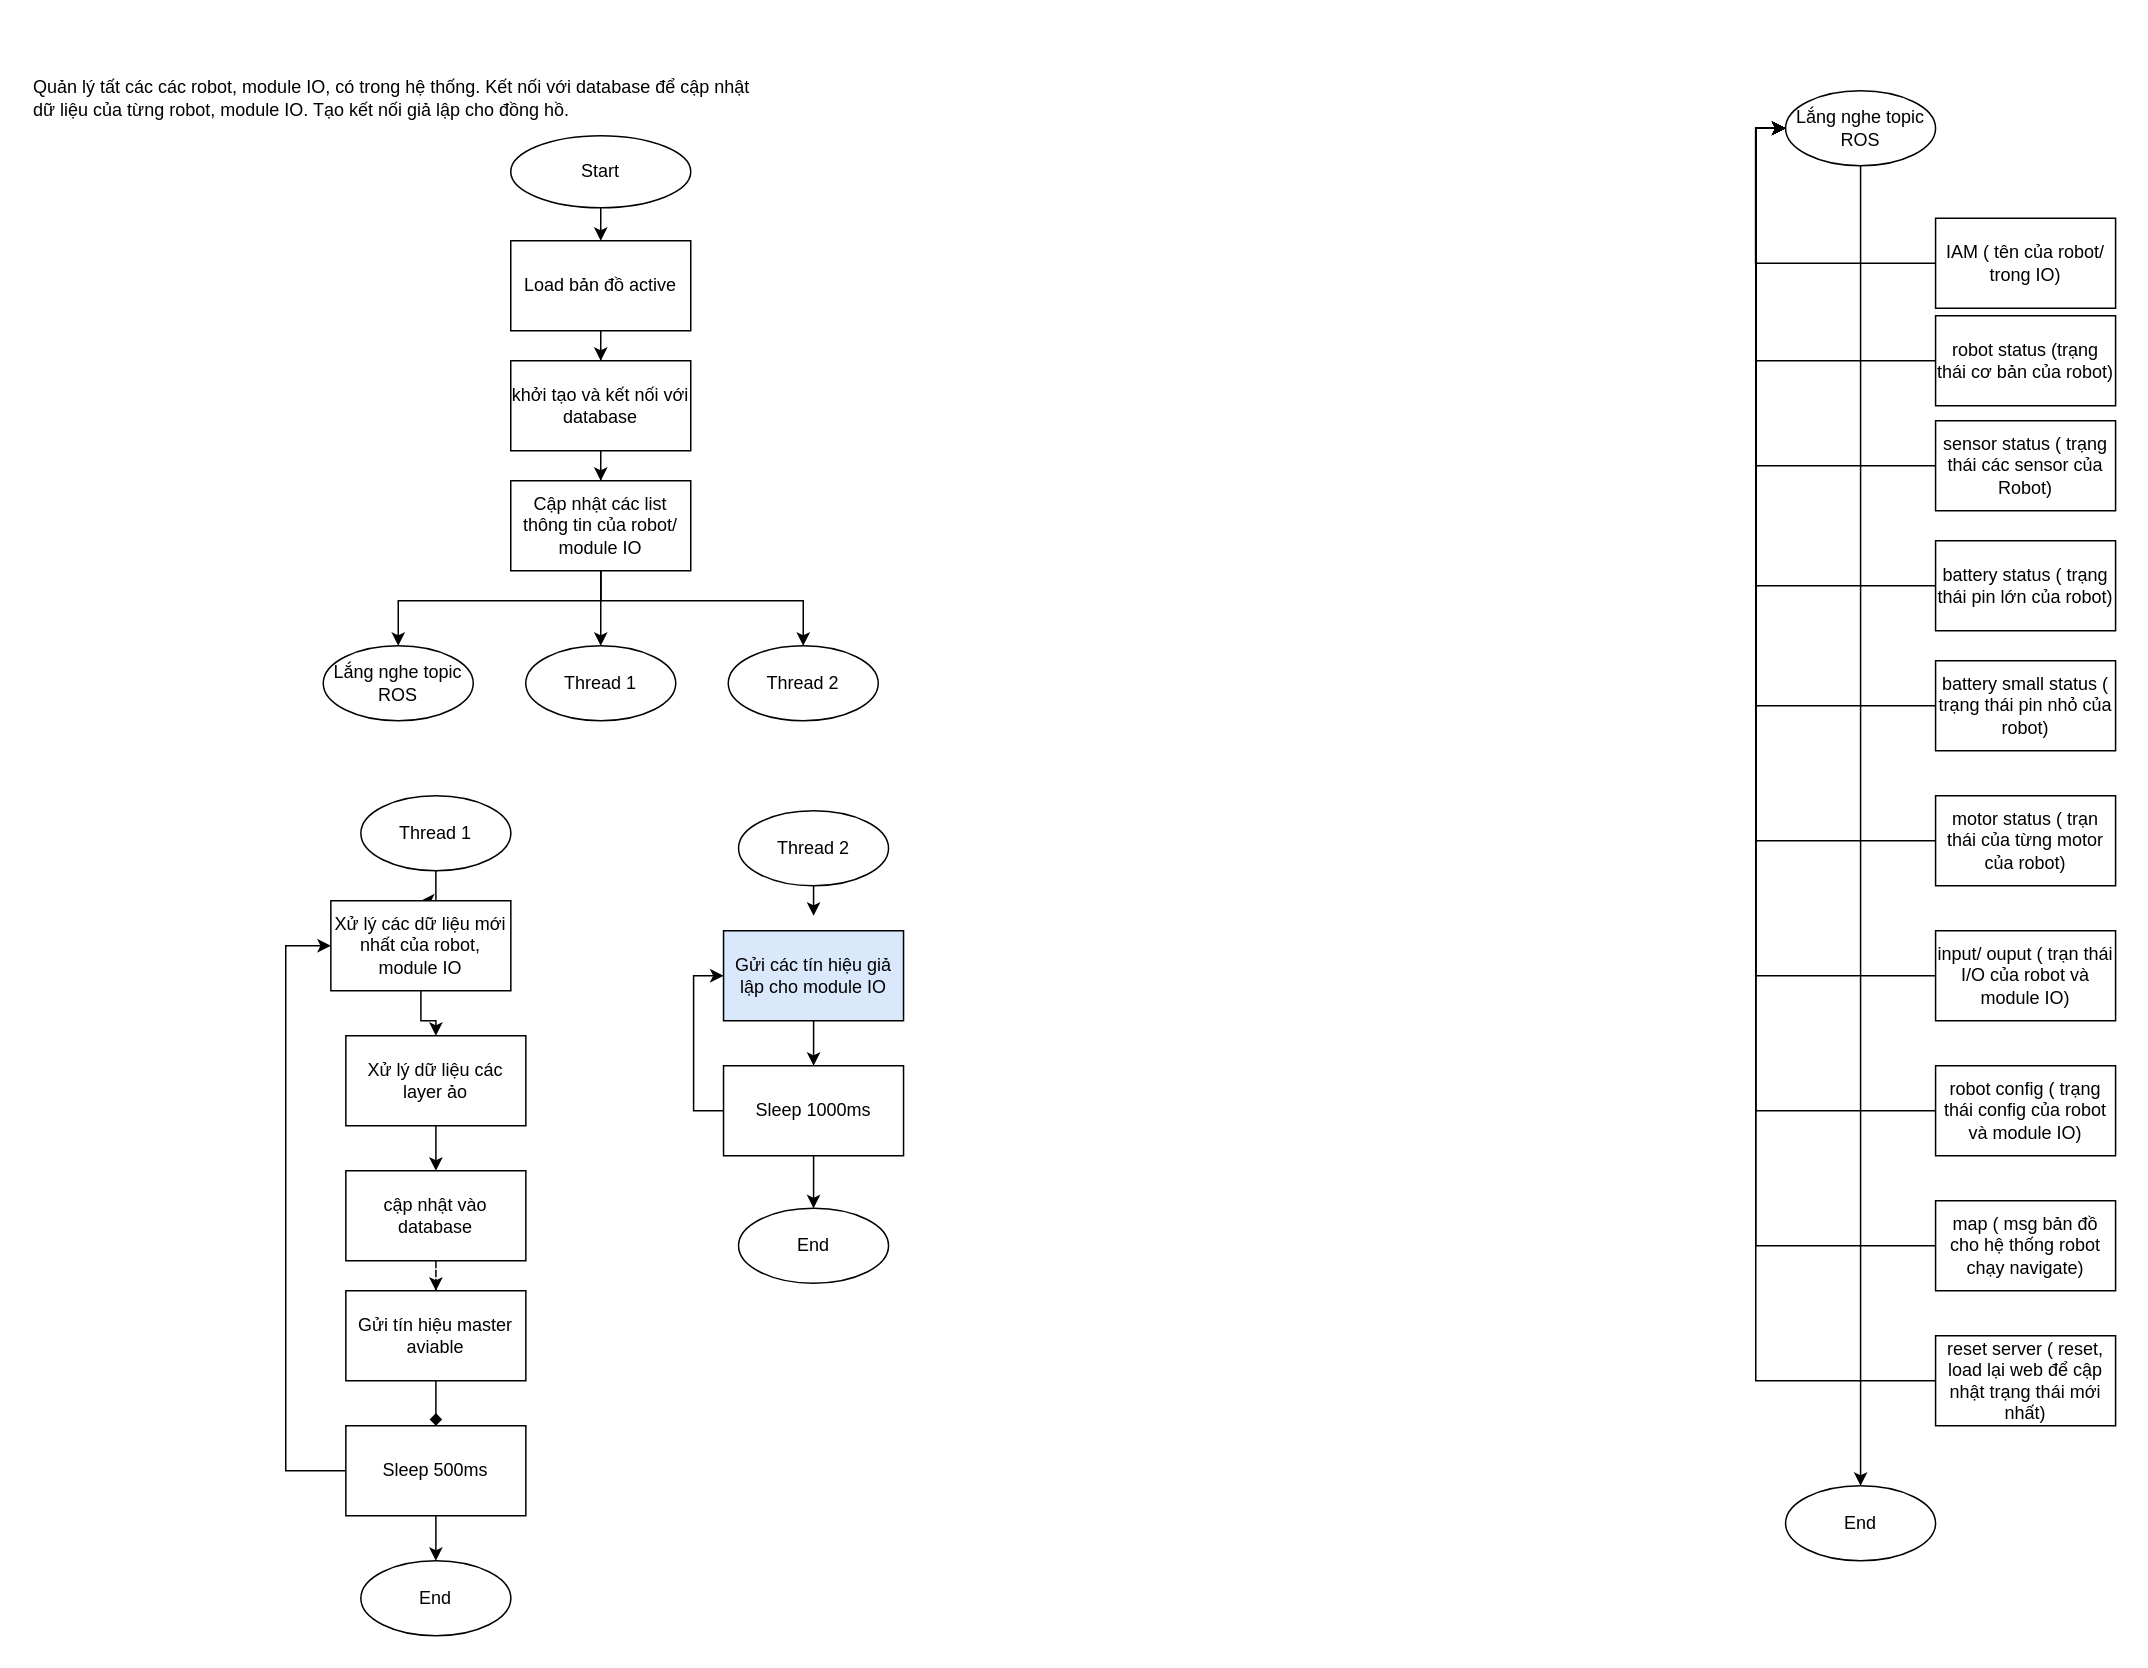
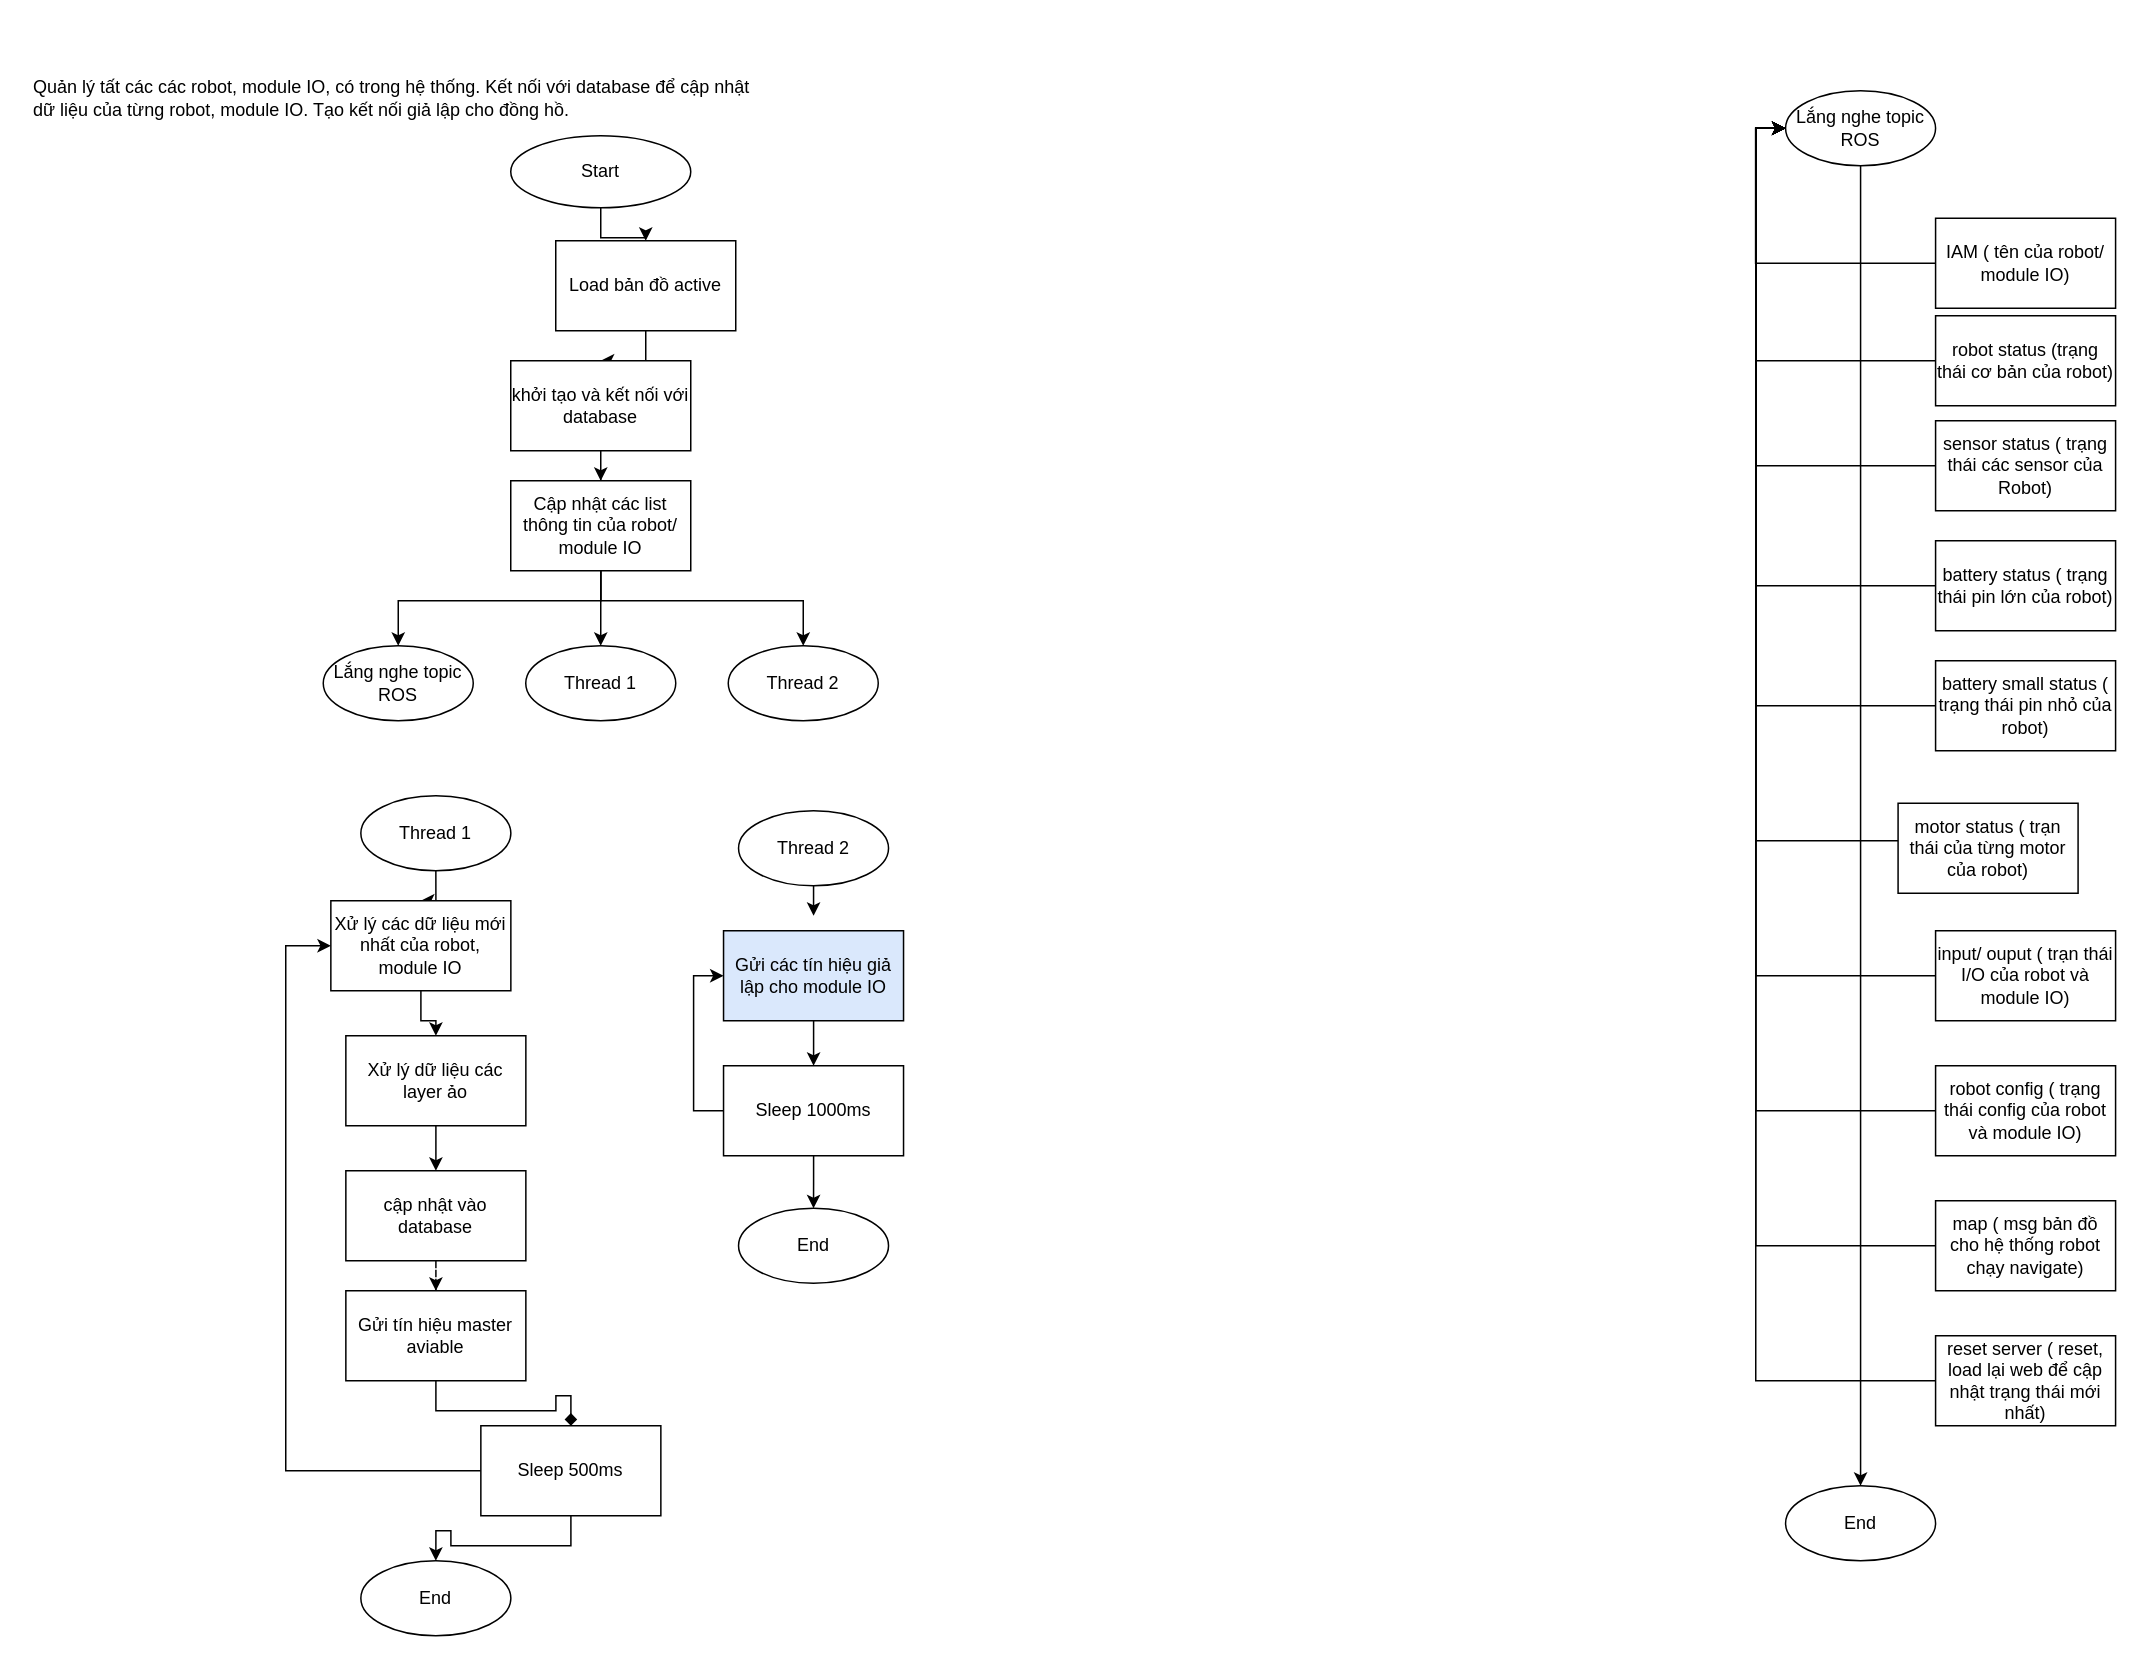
node "IAM ( tên của robot/ trong IO)": label "IAM ( tên của robot/ trong IO)" -> "IAM ( tên của robot/ module IO)"
node "Load bản đồ active": moved (601, 286) -> (646, 286)
node "motor status ( trạn thái của từng motor của robot)": moved (2026, 841) -> (1988, 848)
node "Sleep 500ms": moved (436, 1471) -> (571, 1471)
